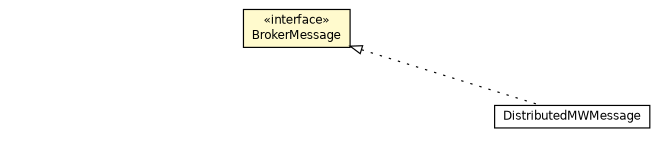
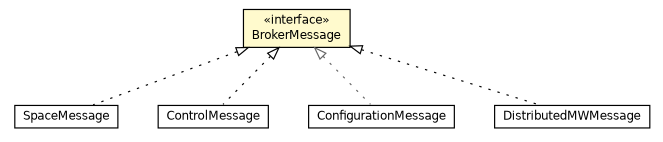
node "SpaceMessage": added
node "ControlMessage": added
node "ConfigurationMessage": added
